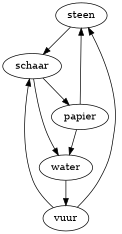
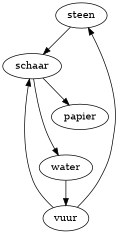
edge "papier" -> "steen": removed
edge "papier" -> "water": removed
